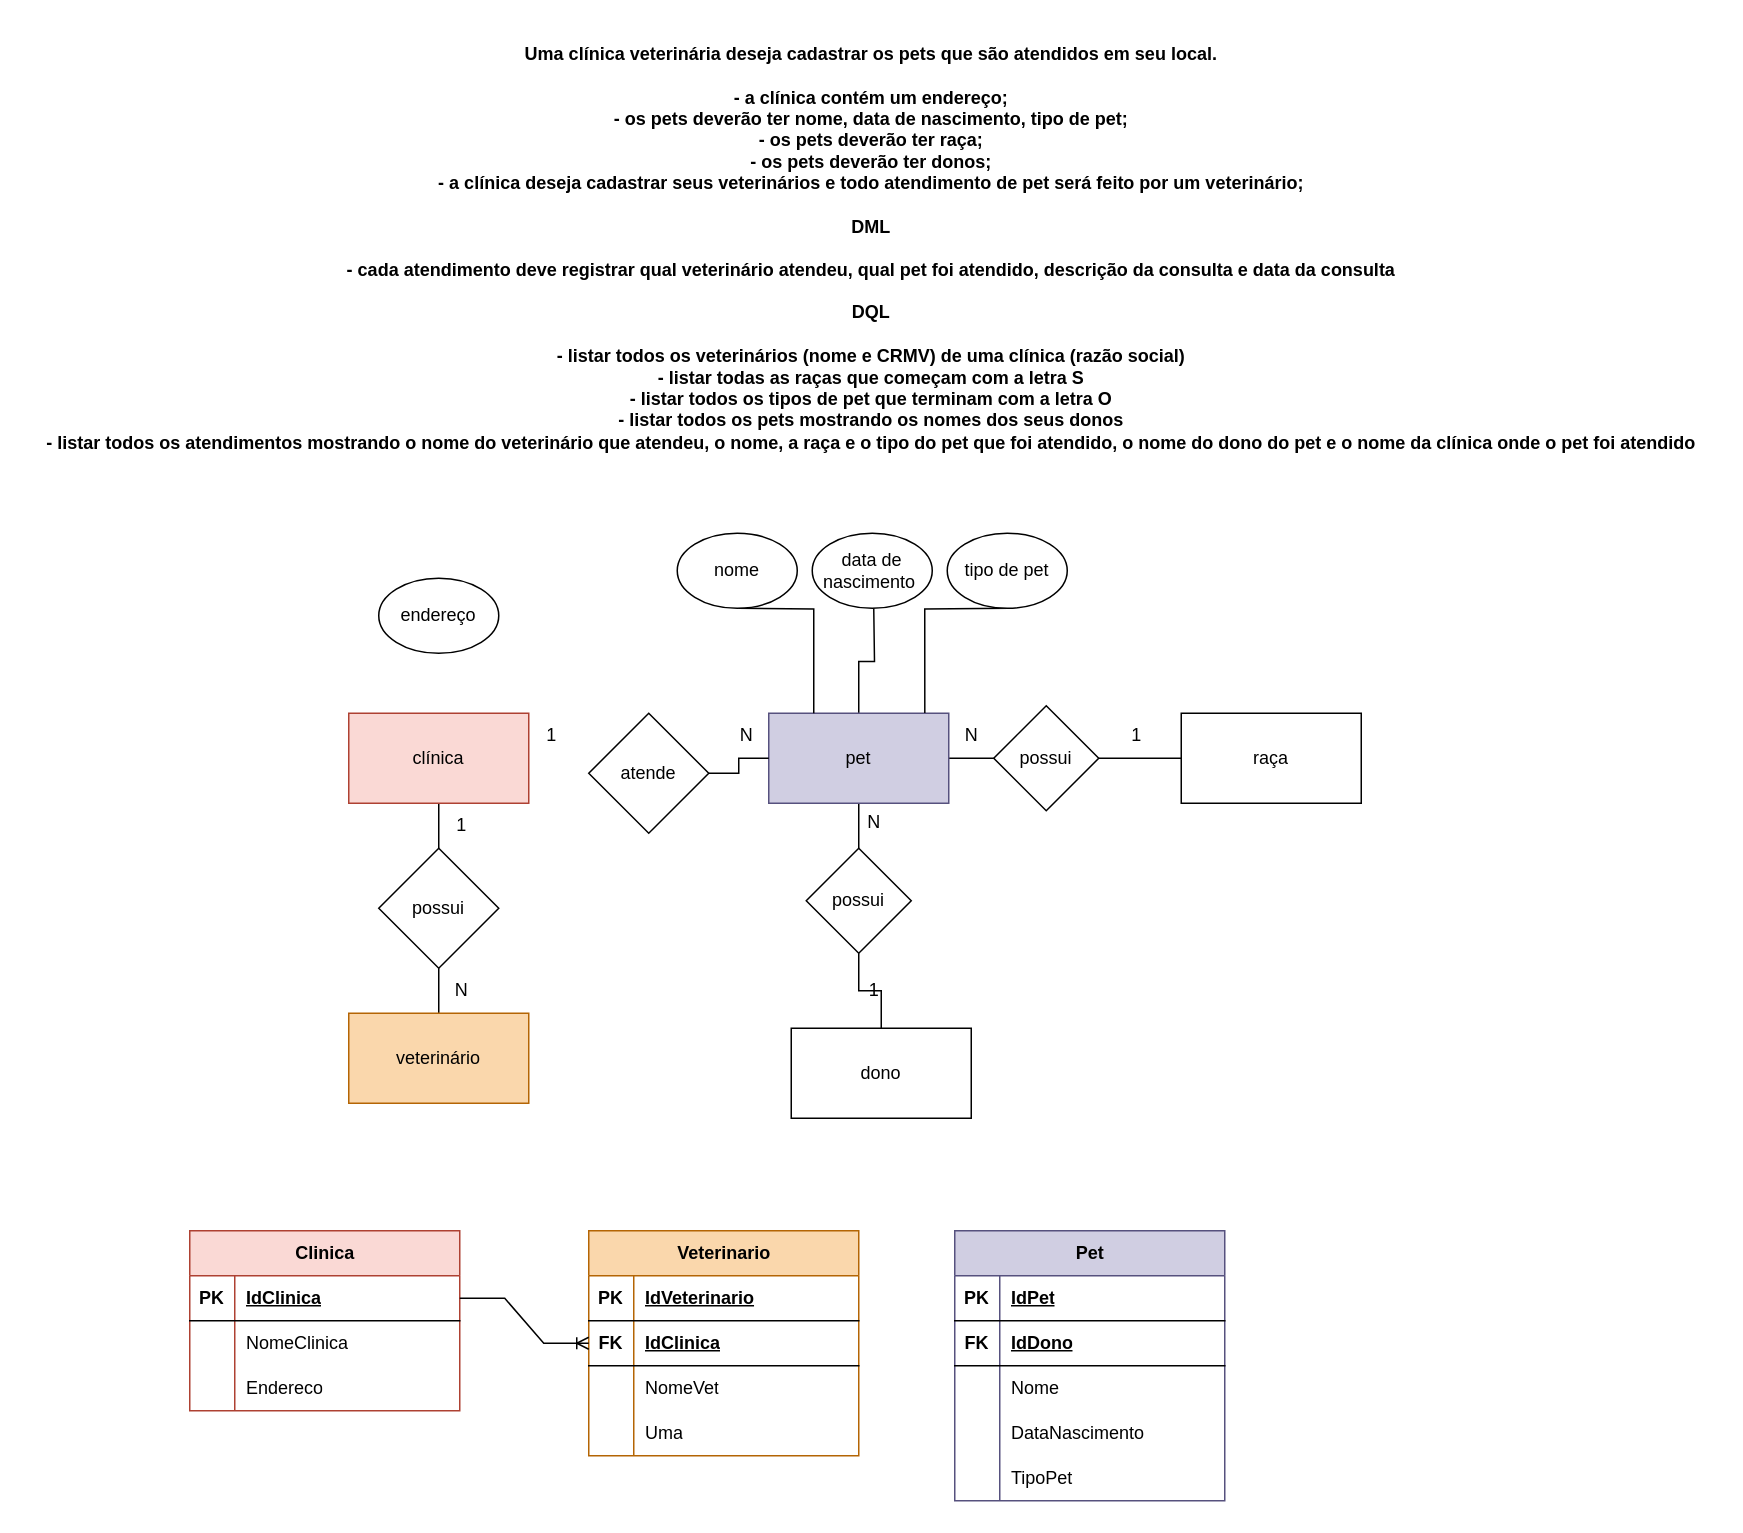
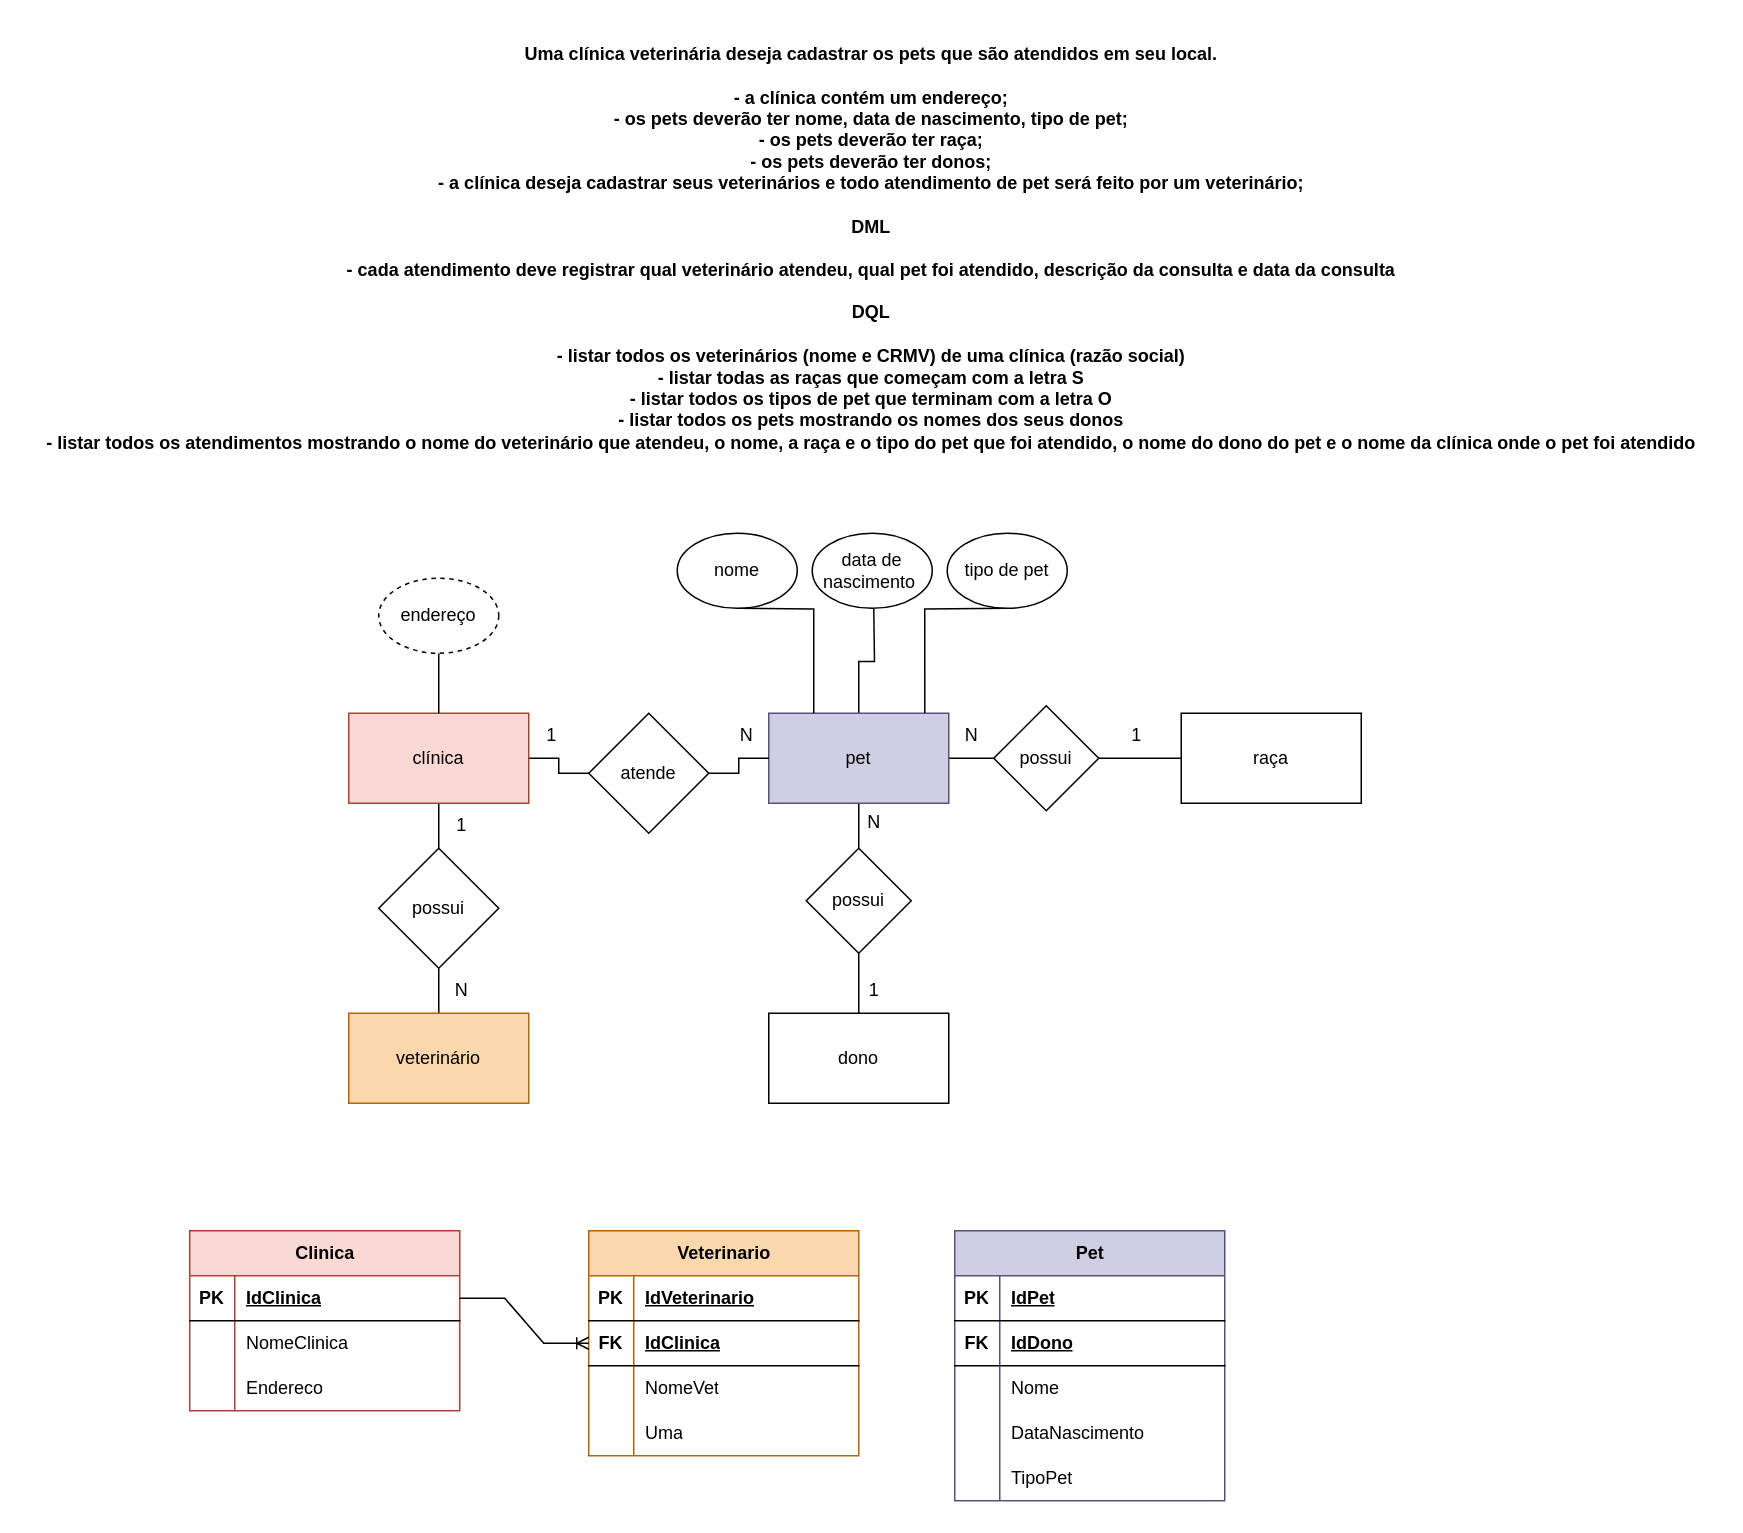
node "endereço": style solid -> dashed
edge "endereço" -- "clínica": added
edge "clínica" -- "atende": added
node "dono": moved (881, 1073) -> (859, 1058)
